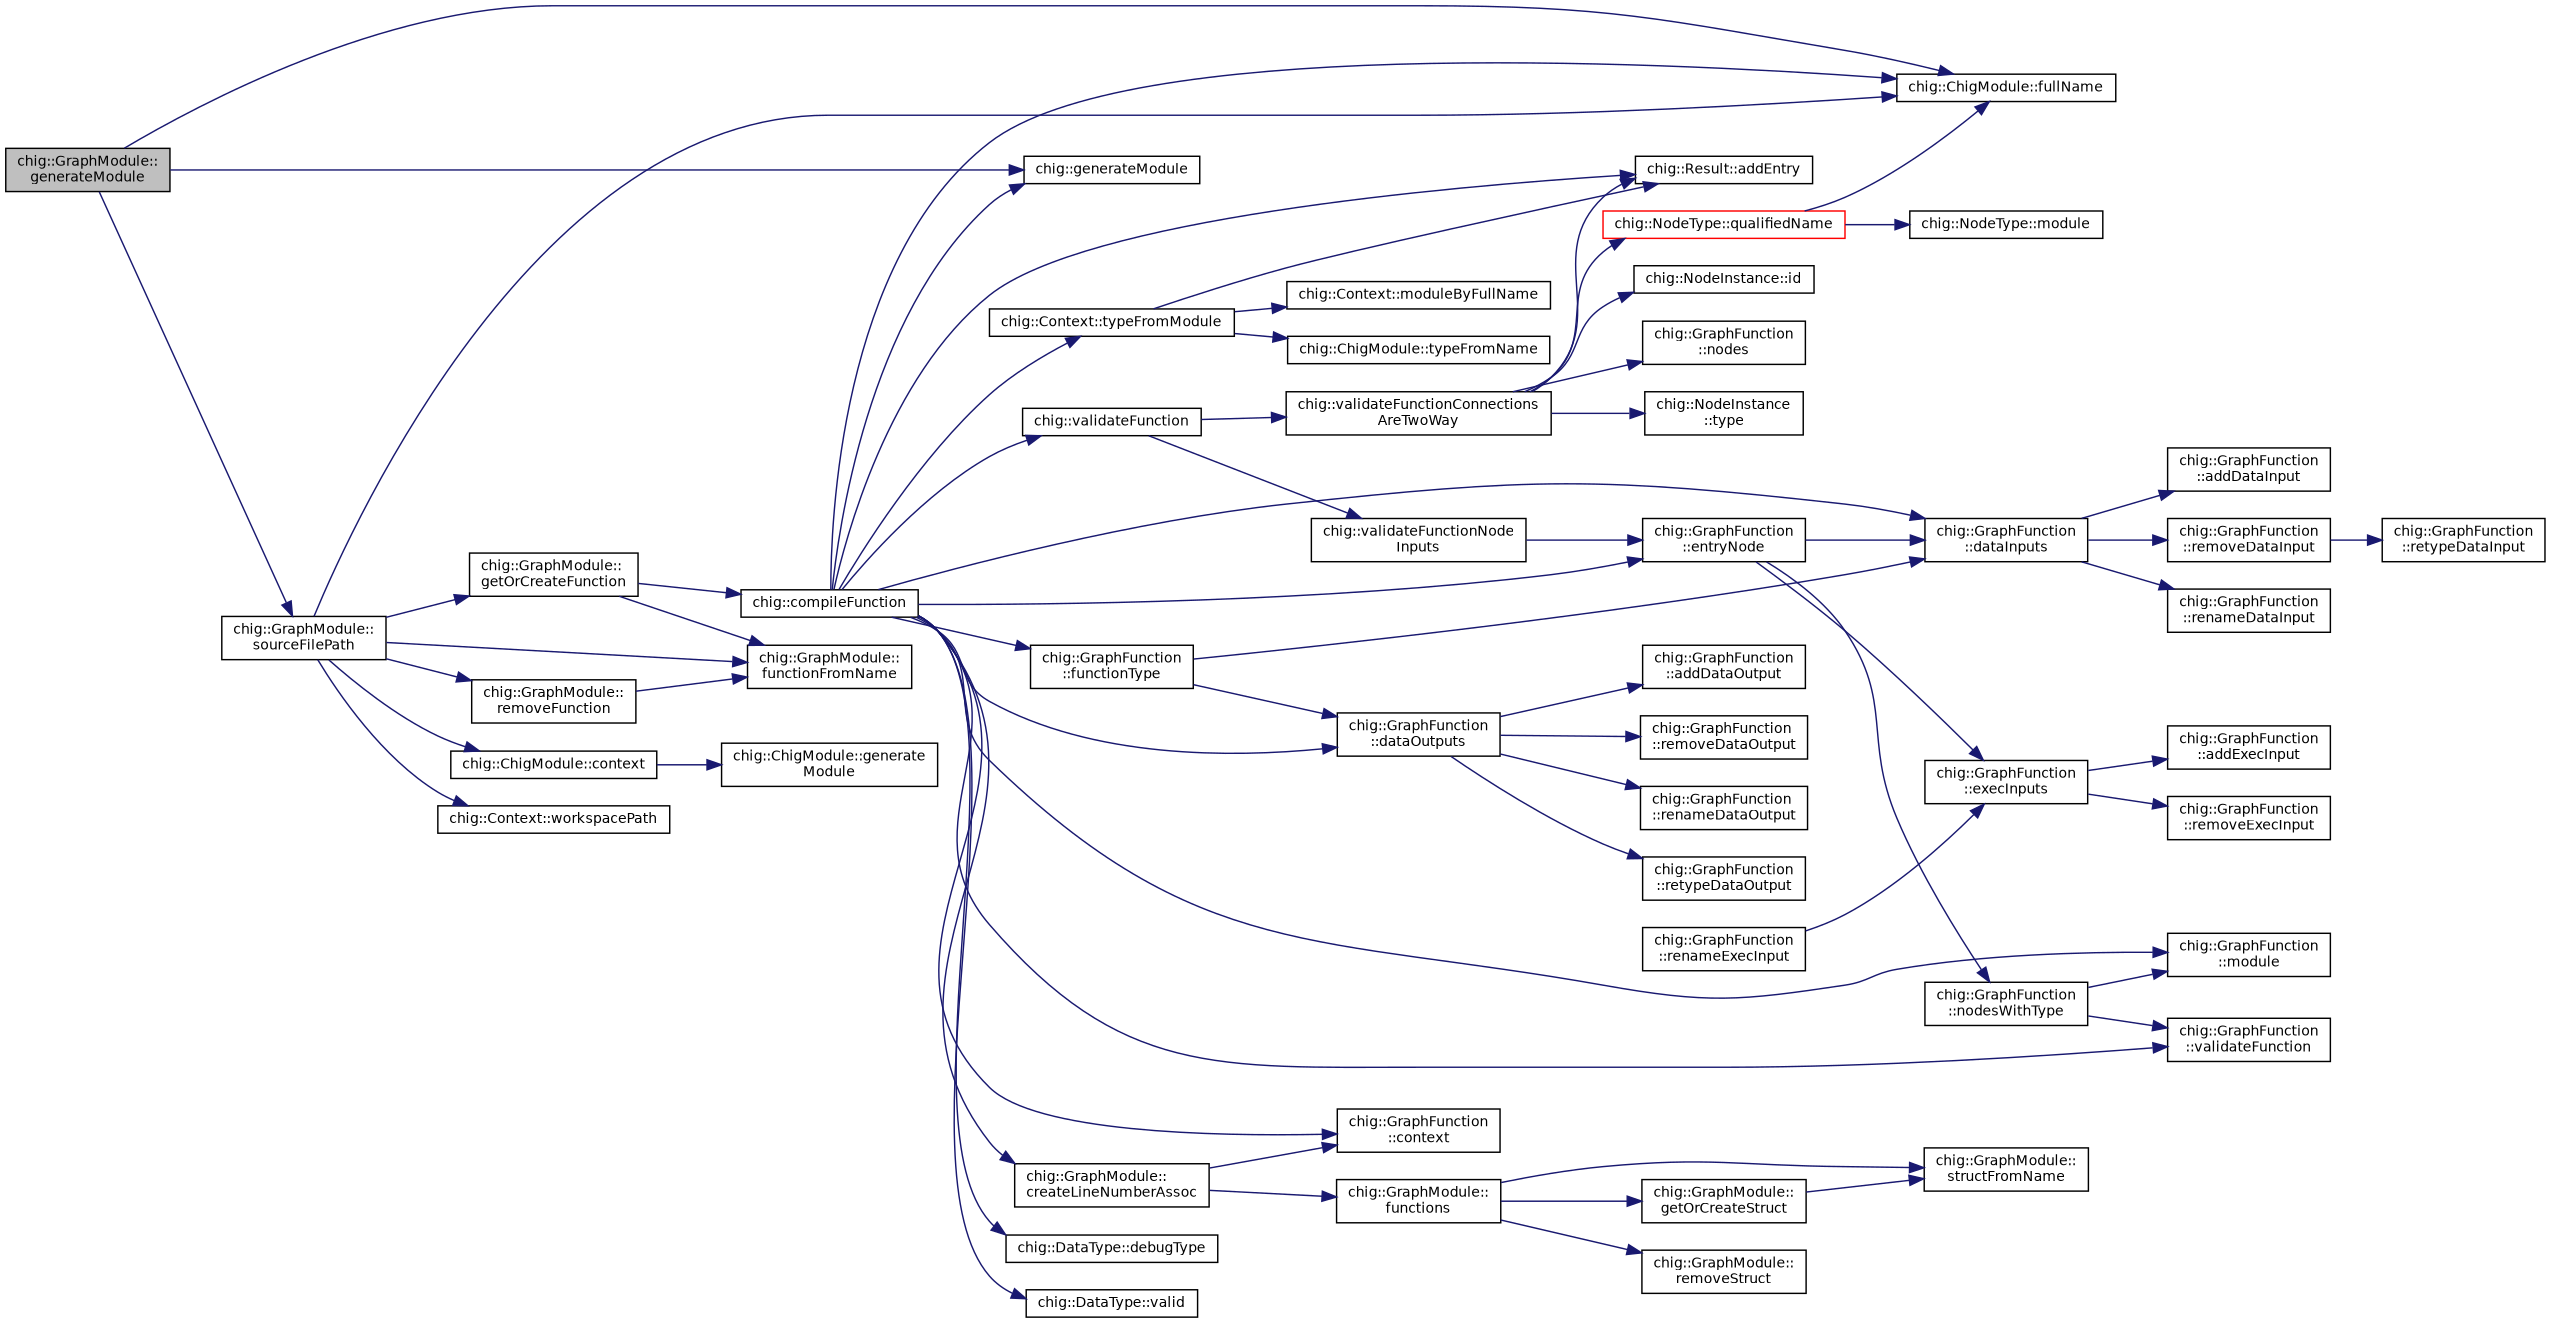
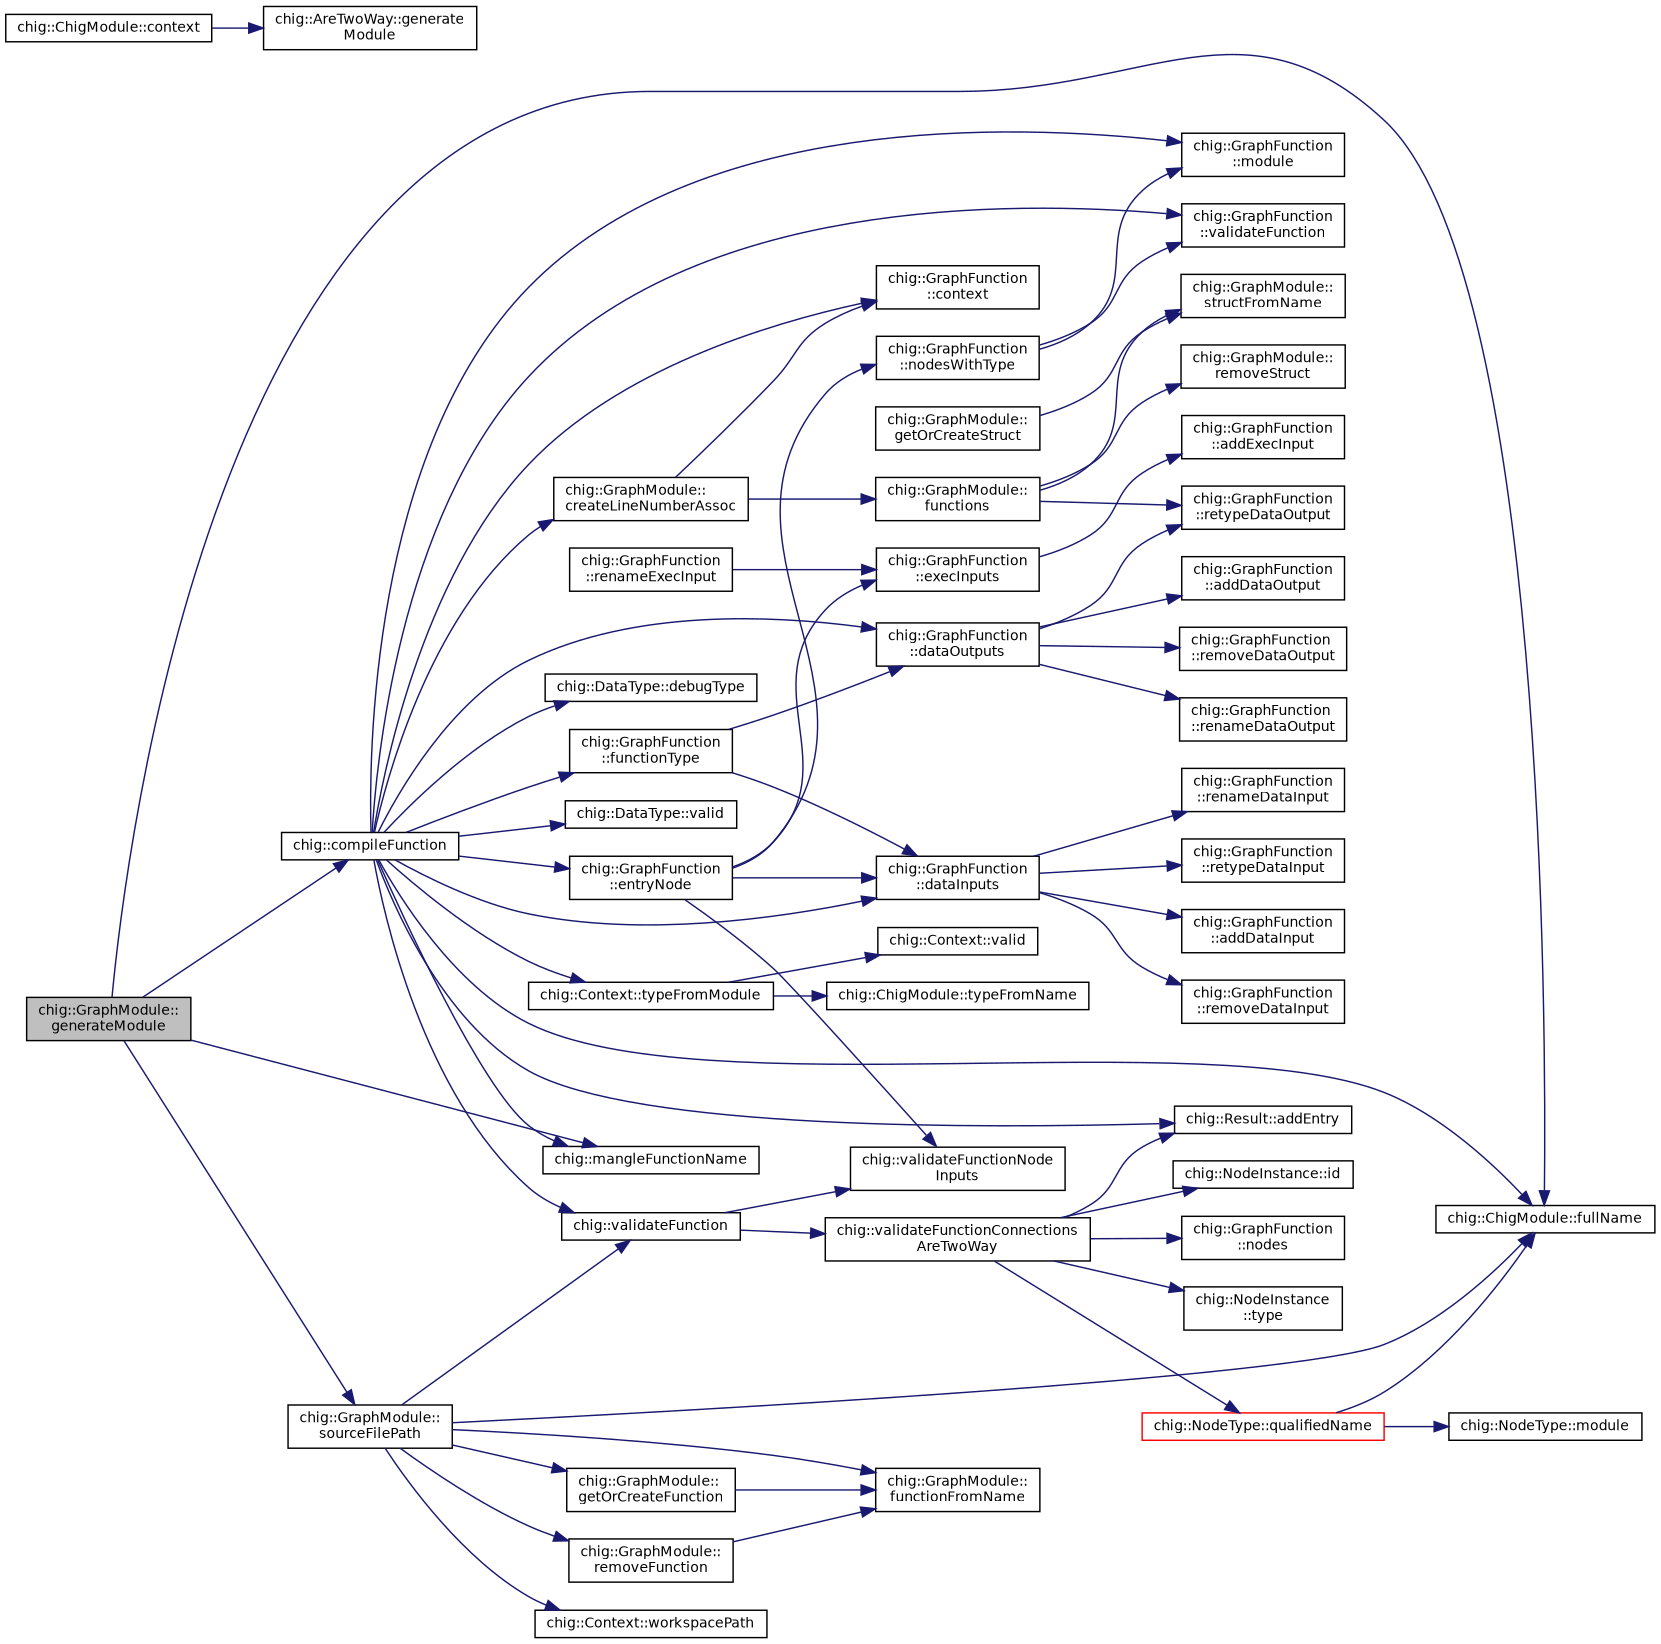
node "chig::generateModule": label "chig::generateModule" -> "chig::mangleFunctionName"
edge "chig::Context::typeFromModule" -> "chig::Result::addEntry": removed
node "chig::Context::moduleByFullName": label "chig::Context::moduleByFullName" -> "chig::Context::valid"
edge "chig::validateFunctionNode Inputs" -> "chig::GraphFunction ::entryNode": reversed
edge "chig::GraphFunction ::removeDataInput" -> "chig::GraphFunction ::retypeDataInput": now "chig::GraphFunction ::dataInputs" -> "chig::GraphFunction ::retypeDataInput"
edge "chig::GraphModule:: getOrCreateFunction" -> "chig::compileFunction": now "chig::GraphModule:: generateModule" -> "chig::compileFunction"
edge "chig::GraphModule:: sourceFilePath" -> "chig::ChigModule::context": now "chig::GraphModule:: sourceFilePath" -> "chig::validateFunction"
node "chig::ChigModule::generate Module": label "chig::ChigModule::generate Module" -> "chig::AreTwoWay::generate Module"
node "chig::GraphFunction ::removeExecInput": removed
edge "chig::GraphModule:: functions" -> "chig::GraphModule:: getOrCreateStruct": now "chig::GraphModule:: functions" -> "chig::GraphFunction ::retypeDataOutput"
